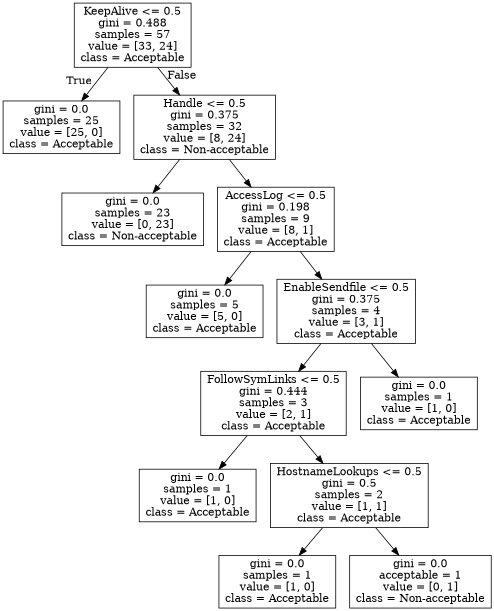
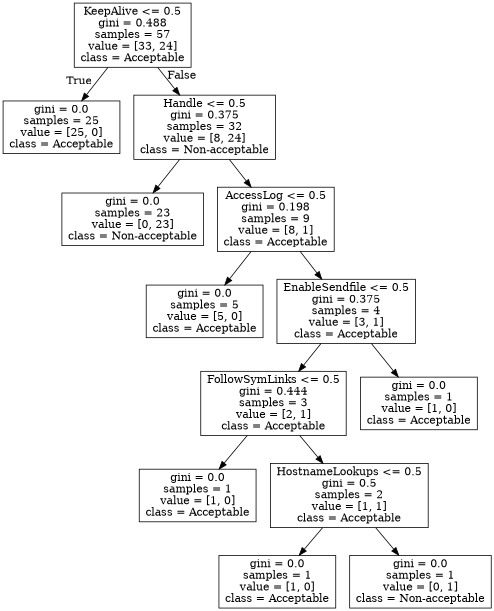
node "gini = 0.0 acceptable = 1 value = [0, 1] class = Non-acceptable": label "gini = 0.0 acceptable = 1 value = [0, 1] class = Non-acceptable" -> "gini = 0.0 samples = 1 value = [0, 1] class = Non-acceptable"
